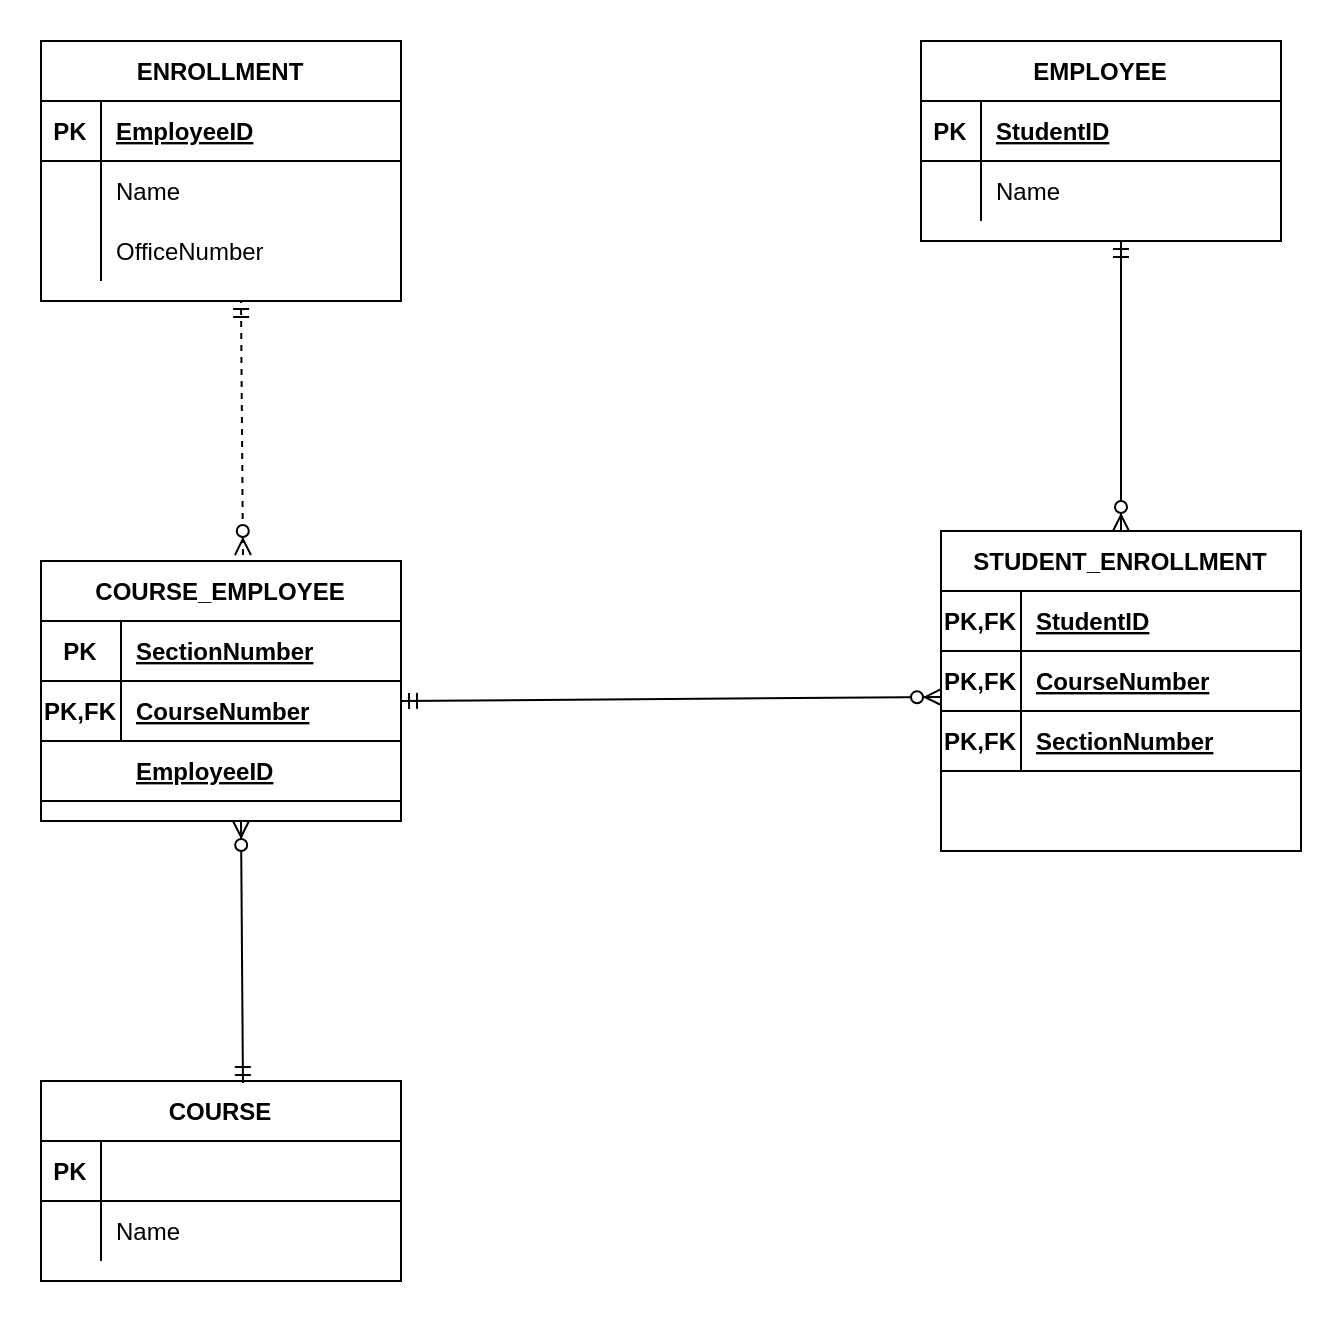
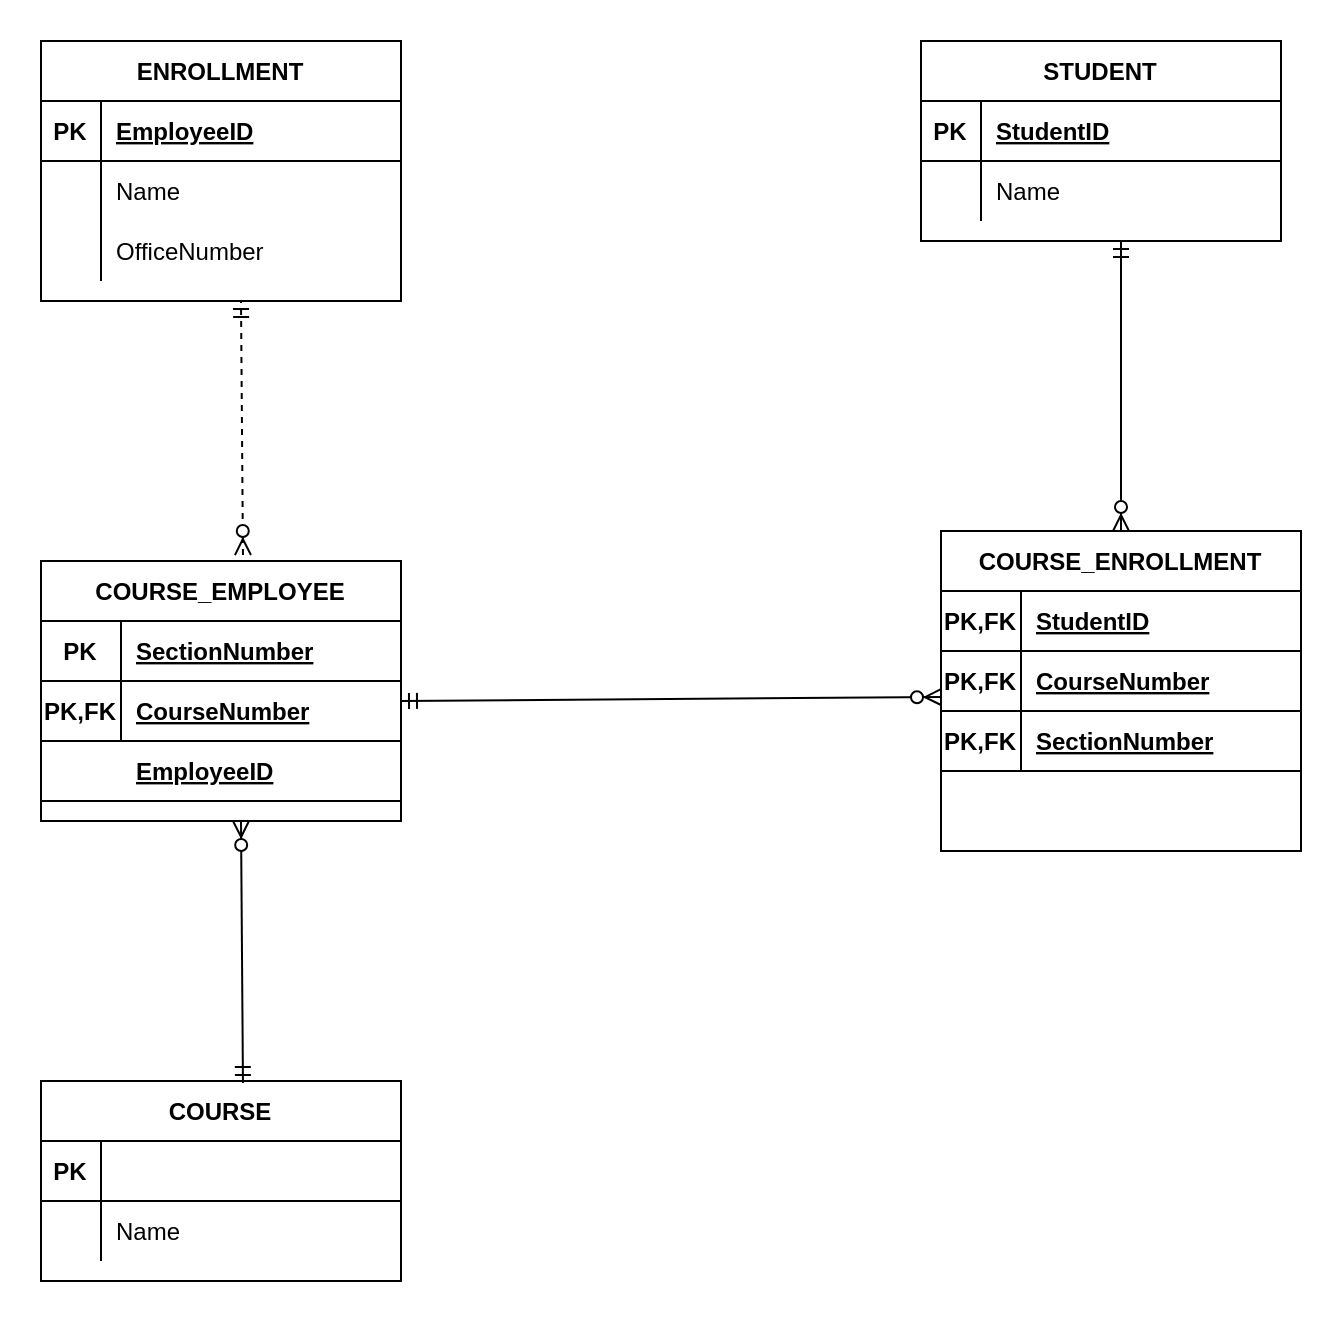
node "EMPLOYEE": label "EMPLOYEE" -> "STUDENT"
node "STUDENT_ENROLLMENT": label "STUDENT_ENROLLMENT" -> "COURSE_ENROLLMENT"
